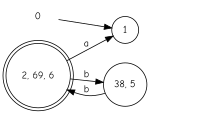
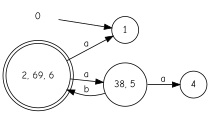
edge "2, 69, 6" -> "38, 5": label "b" -> "a"
node "4": added
